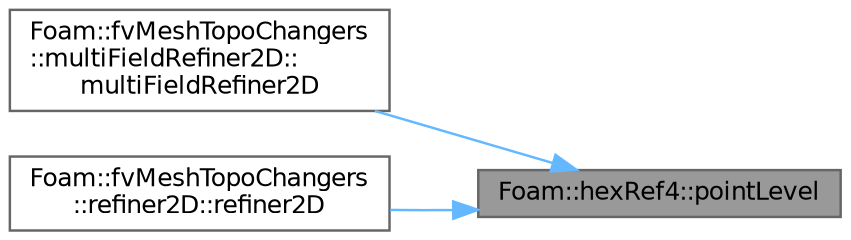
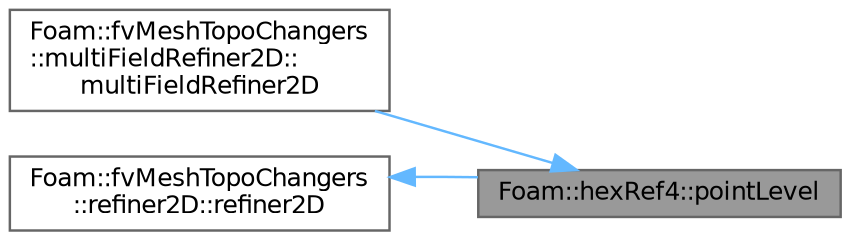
edge "Foam::fvMeshTopoChangers ::refiner2D::refiner2D" -> "Foam::hexRef4::pointLevel": reversed
